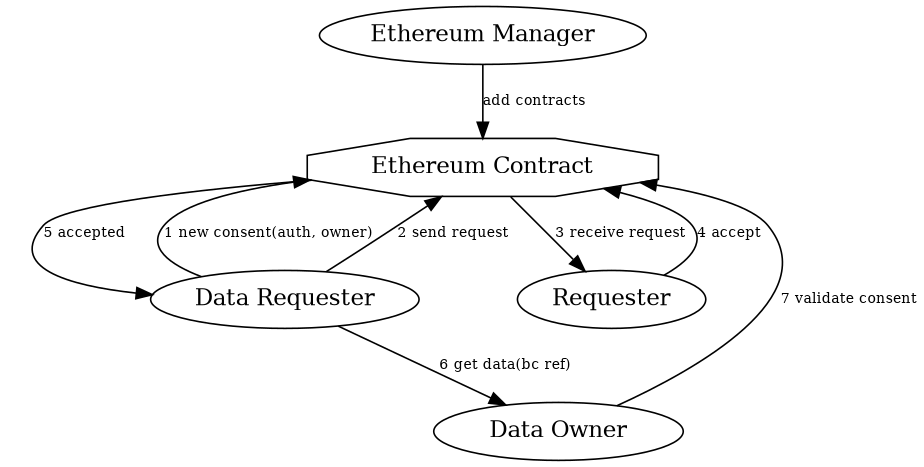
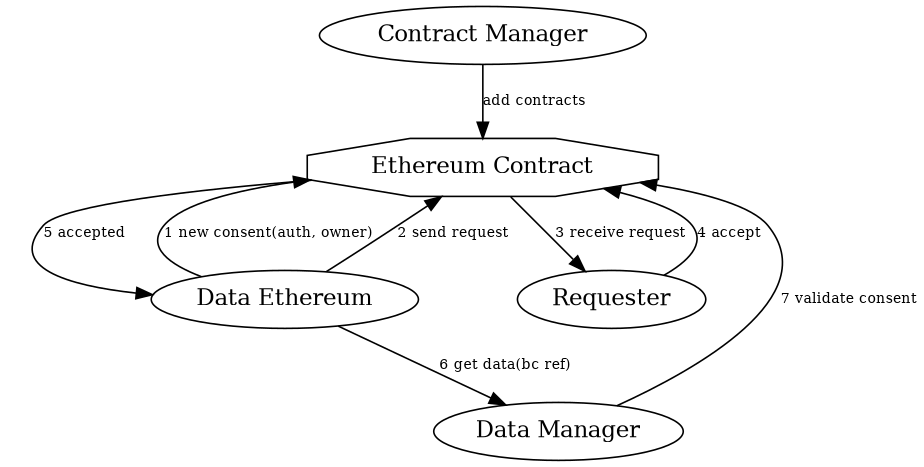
node "Ethereum Manager": label "Ethereum Manager" -> "Contract Manager"
node "Data Requester": label "Data Requester" -> "Data Ethereum"
node "Data Owner": label "Data Owner" -> "Data Manager"
